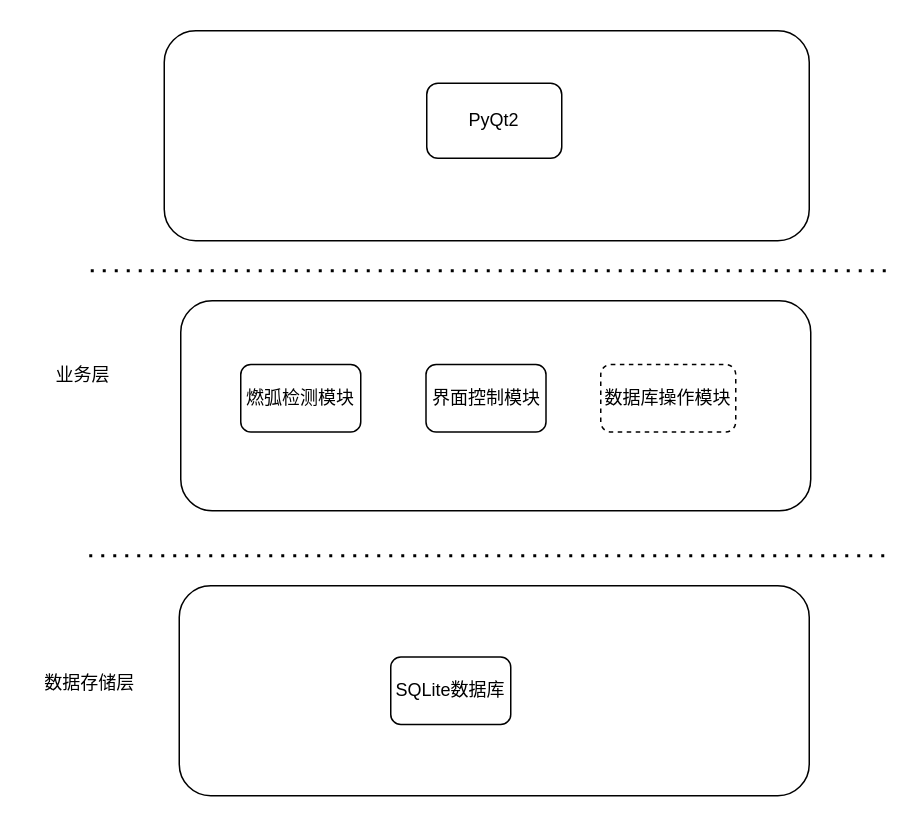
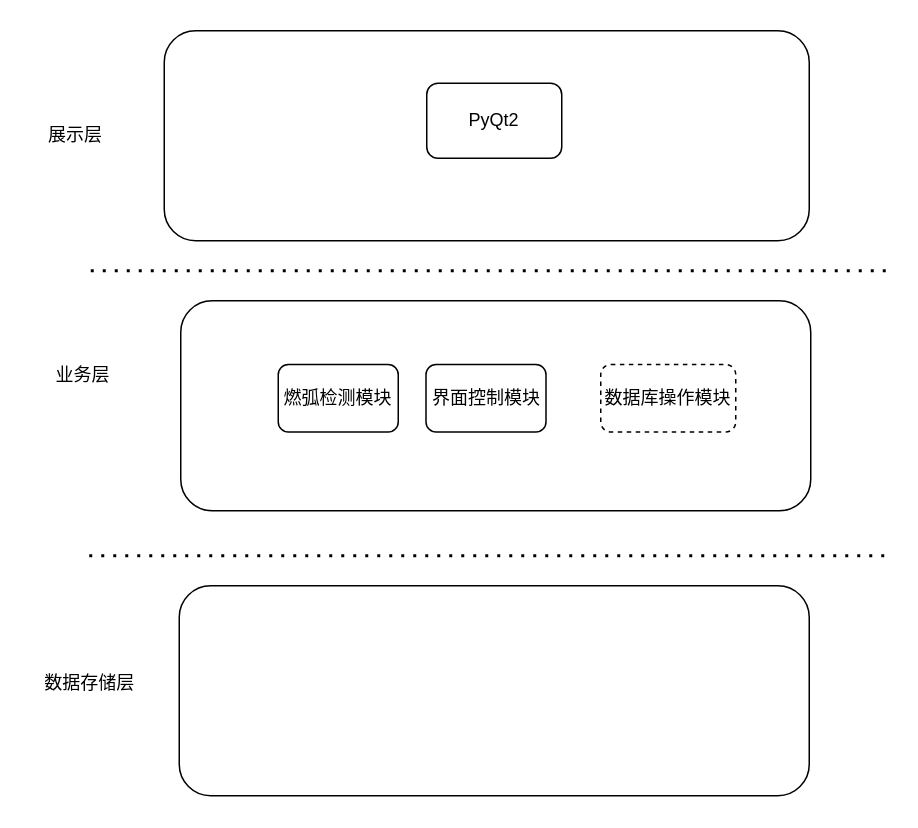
node "展示层": added
node "燃弧检测模块": moved (301, 398) -> (338, 398)
node "SQLite数据库": removed
